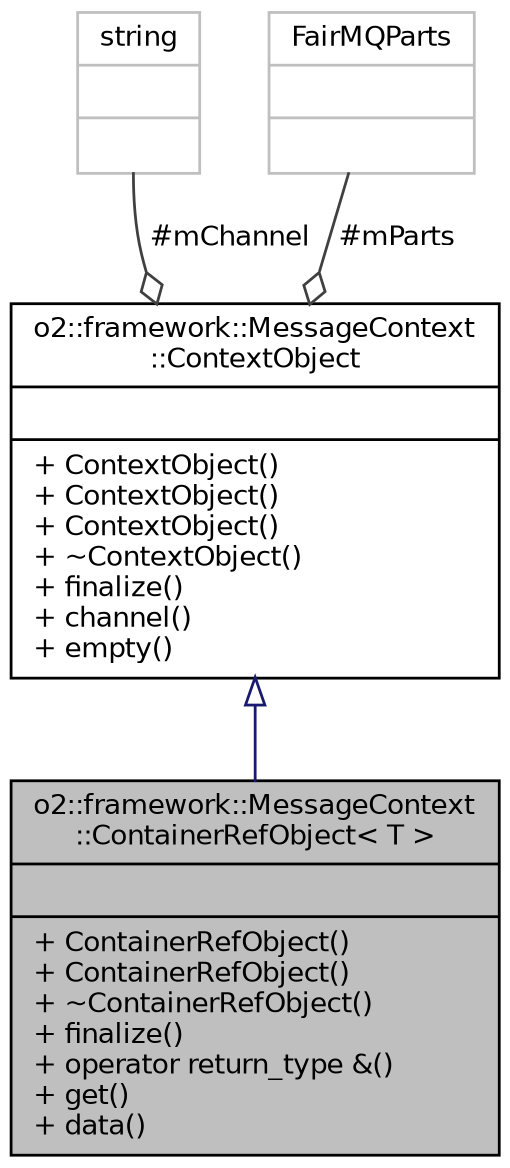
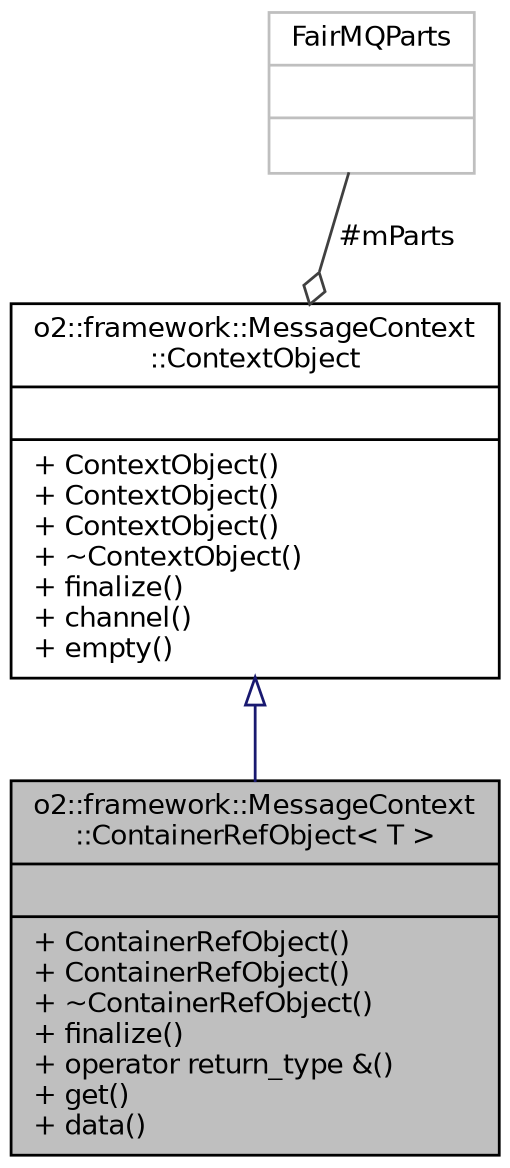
node "string": removed
